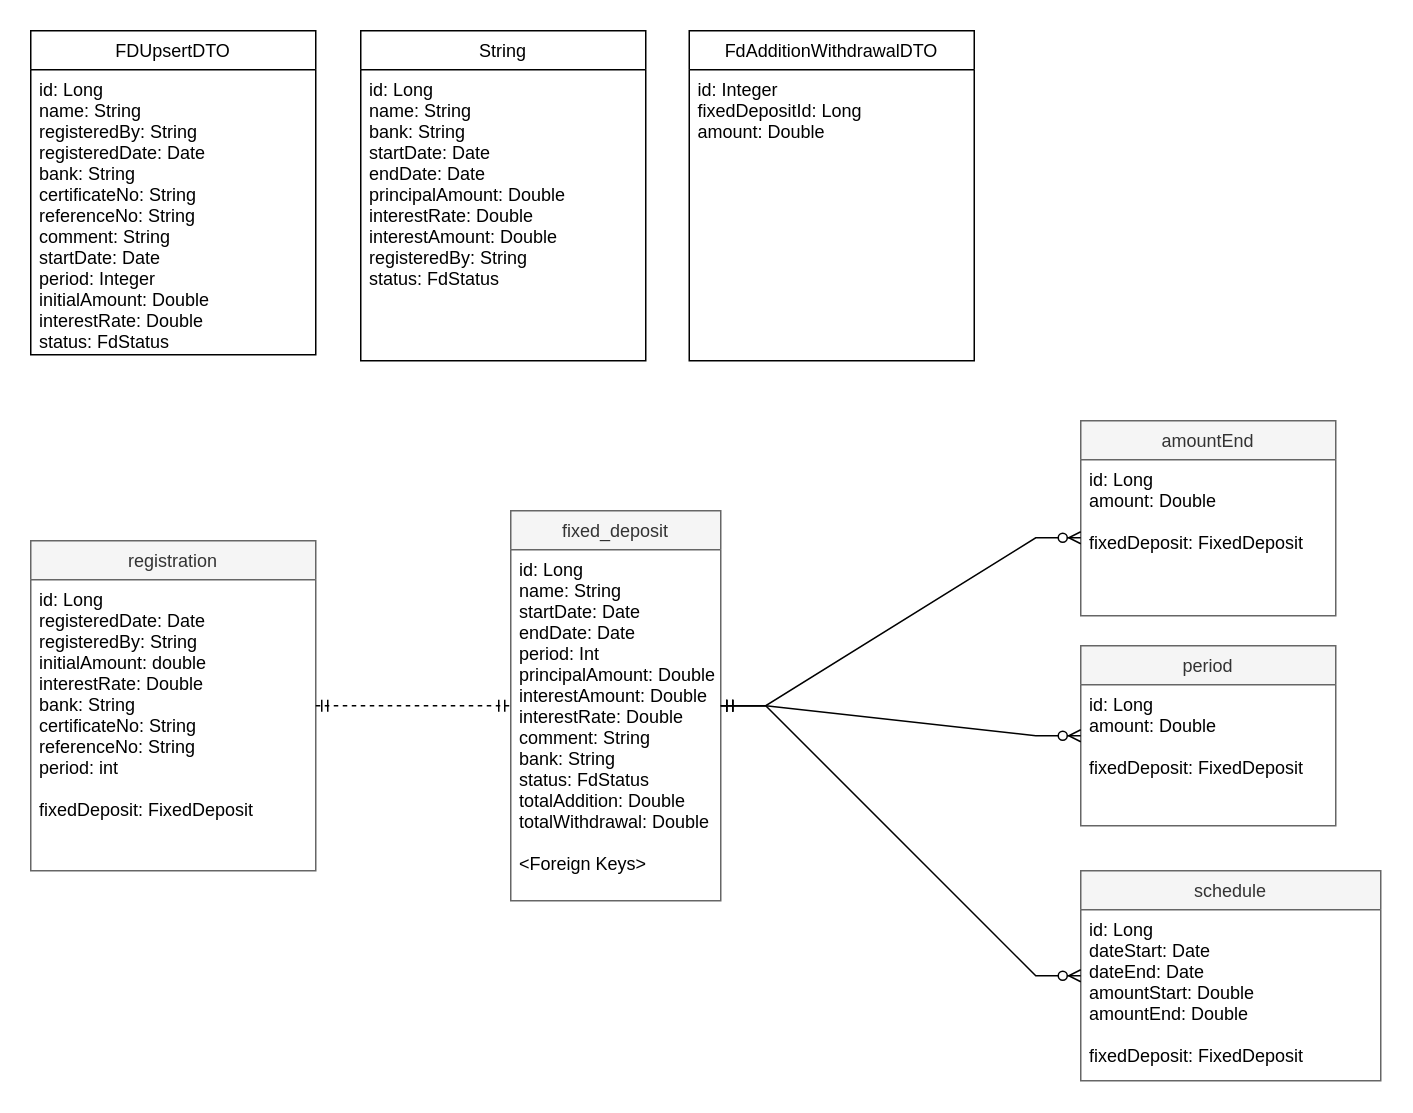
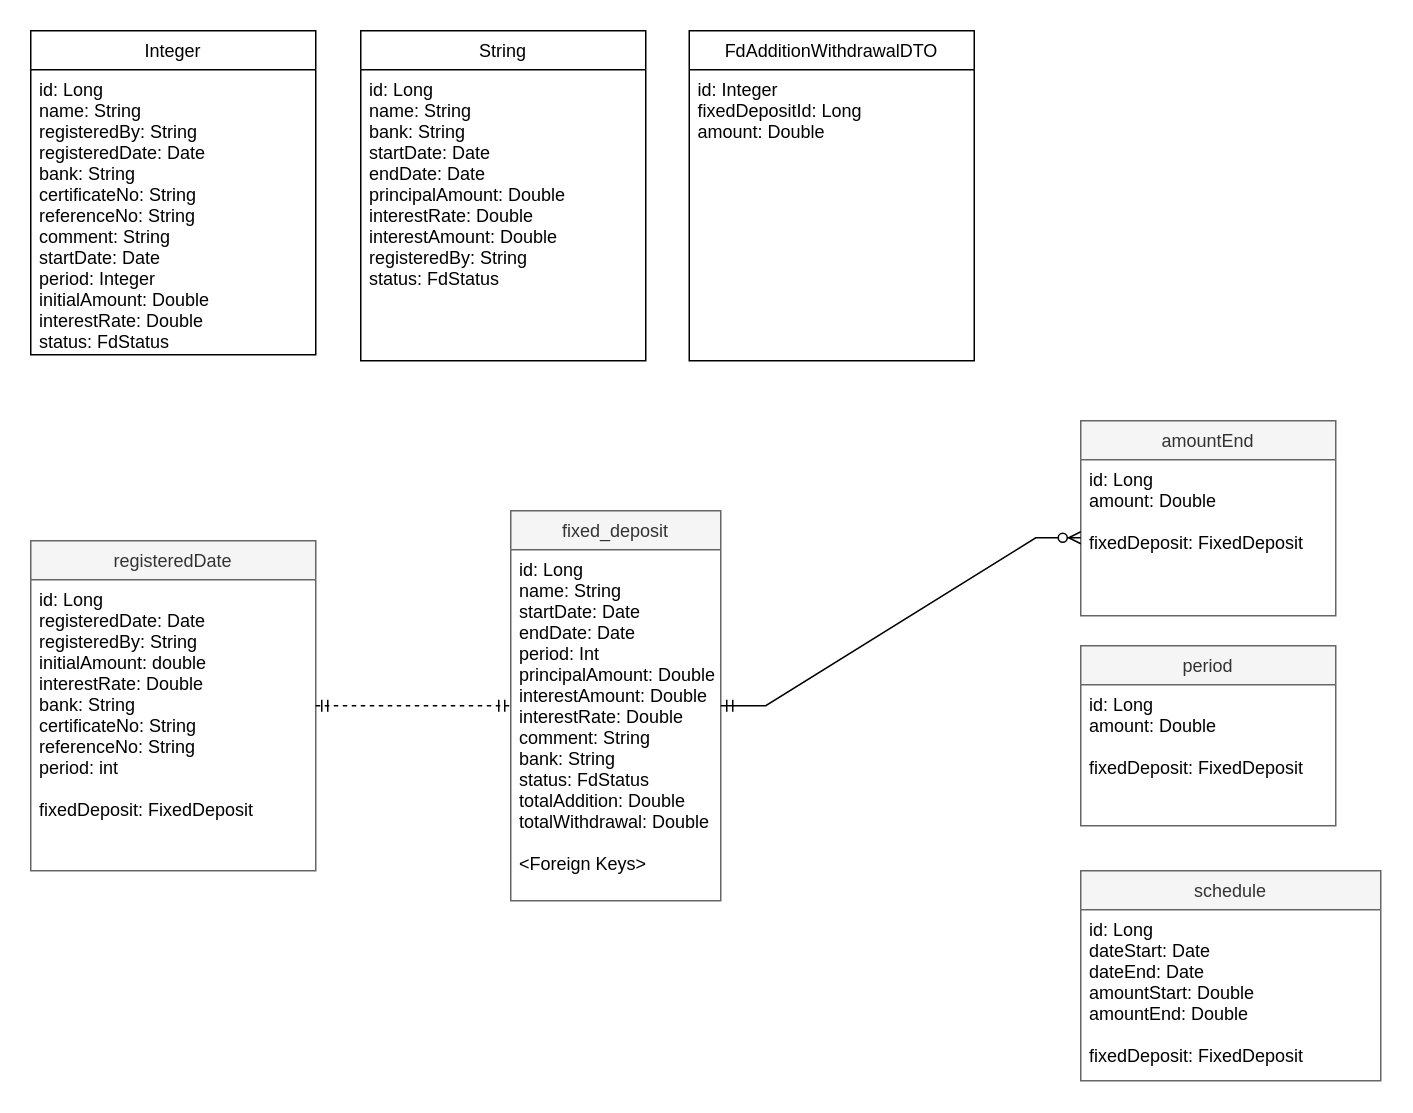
node "FDUpsertDTO": label "FDUpsertDTO" -> "Integer"
node "registration": label "registration" -> "registeredDate"
edge "fixed_deposit" -- "period": removed
edge "fixed_deposit" -- "schedule": removed
